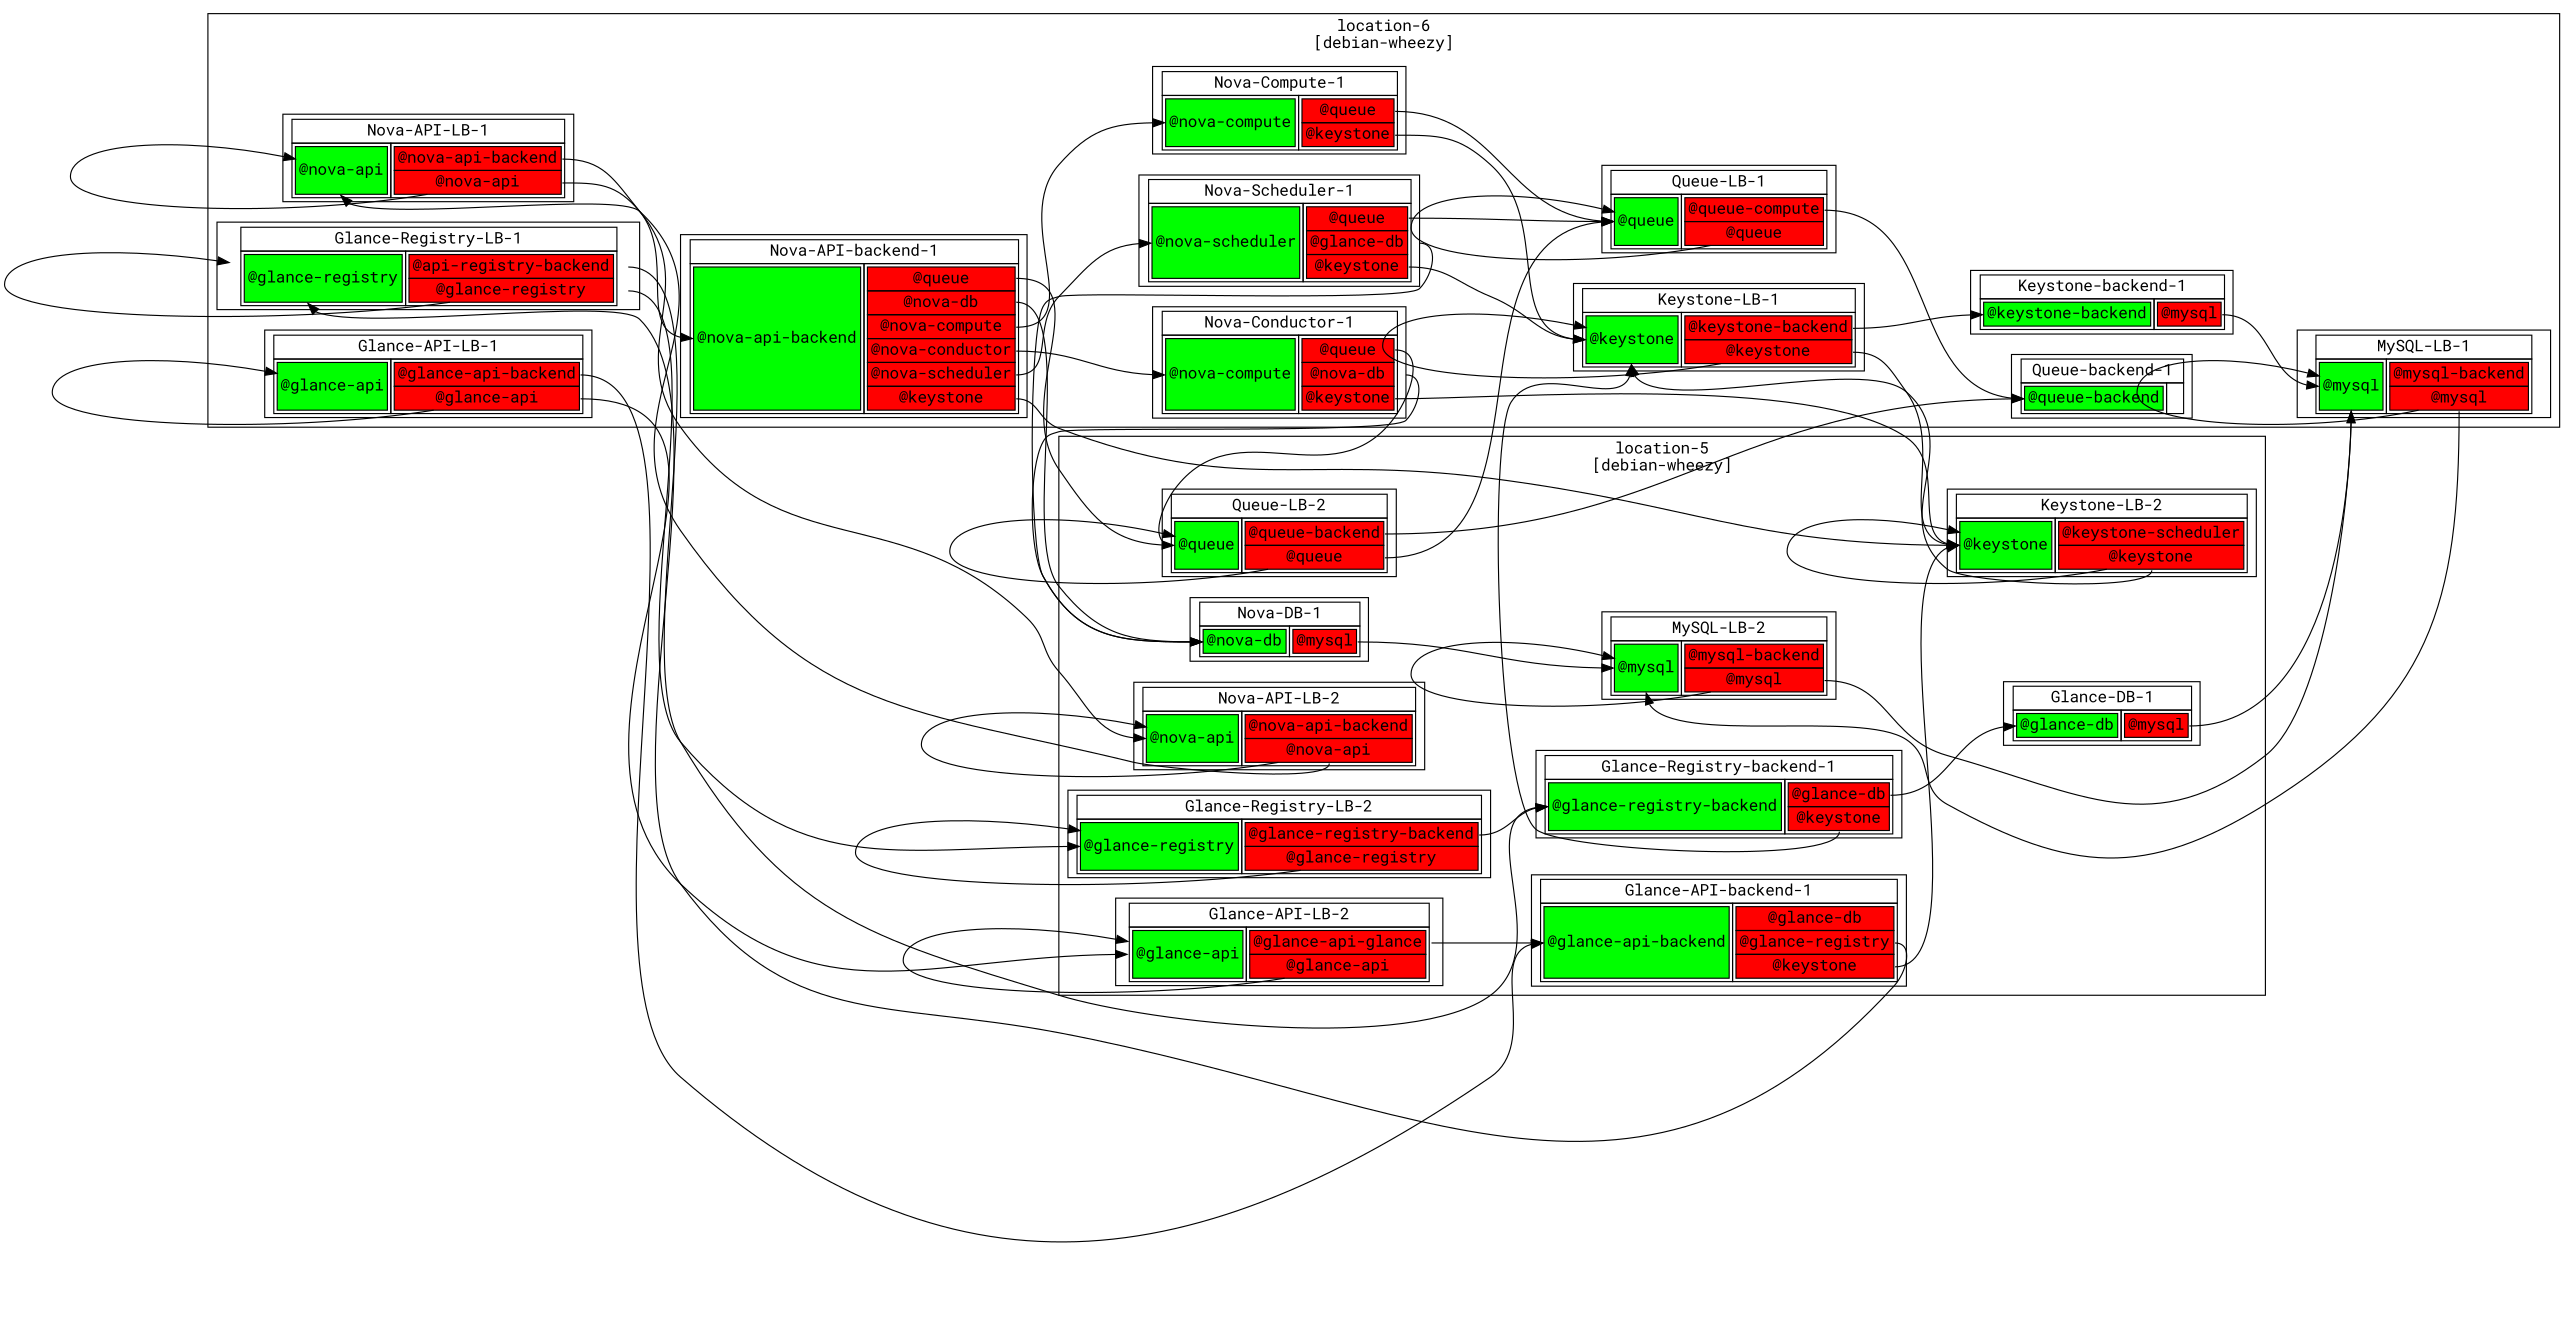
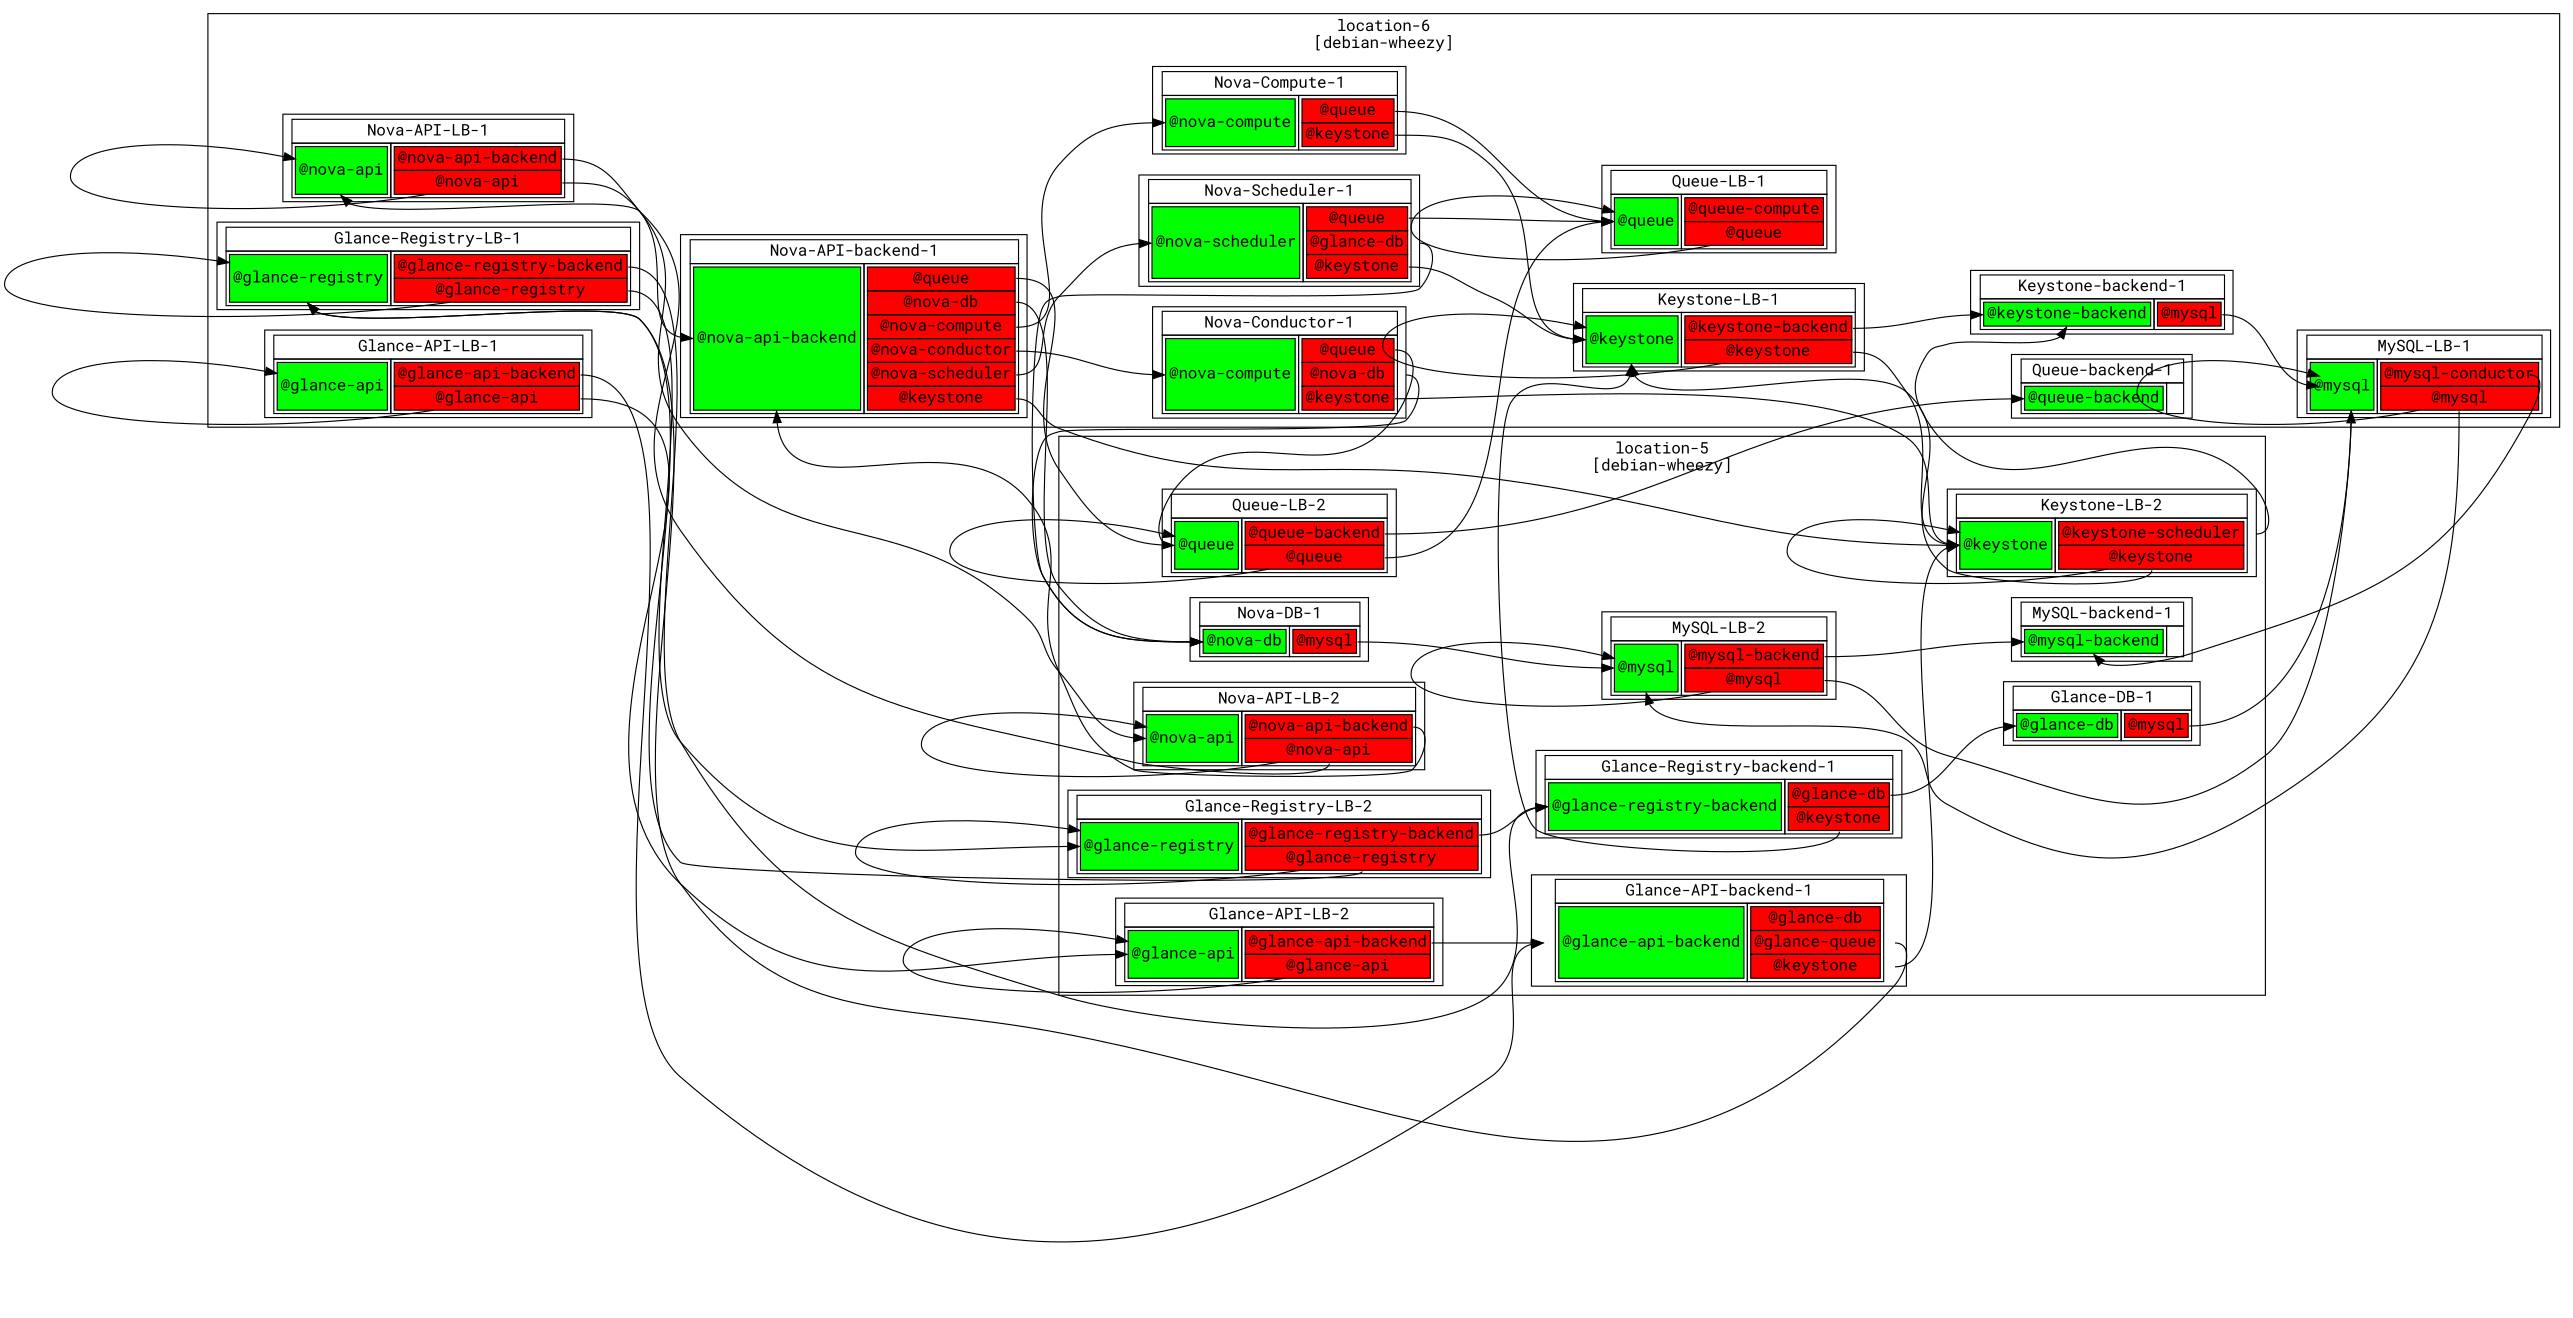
node "Glance-Registry-LB-1": text "@api-registry-backend" -> "@glance-registry-backend"
edge "Queue-LB-1" -> "Queue-backend-1": removed
node "MySQL-LB-1": text "@mysql-backend" -> "@mysql-conductor"
edge "Keystone-LB-2" -> "Keystone-backend-1": added
edge "Nova-API-LB-2" -> "Nova-API-backend-1": added
node "MySQL-backend-1": added
edge "Glance-Registry-LB-2" -> "Glance-Registry-LB-1": added
node "Glance-API-LB-2": text "@glance-api-glance" -> "@glance-api-backend"
node "Glance-API-backend-1": text "@glance-registry" -> "@glance-queue"
